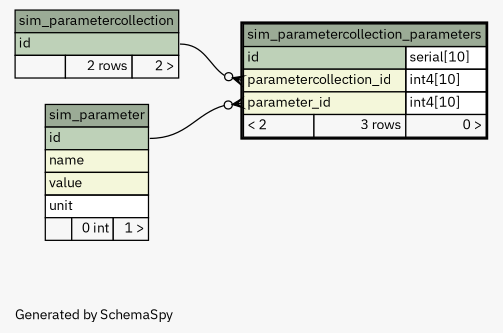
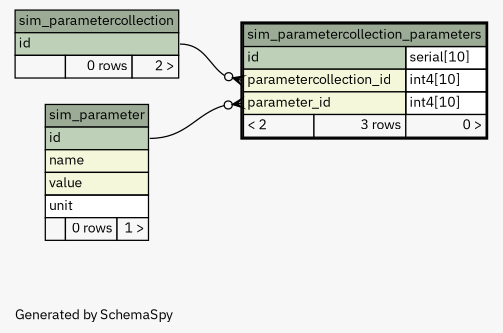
node "sim_parametercollection": text "2 rows" -> "0 rows"
node "sim_parameter": text "0 int" -> "0 rows"
